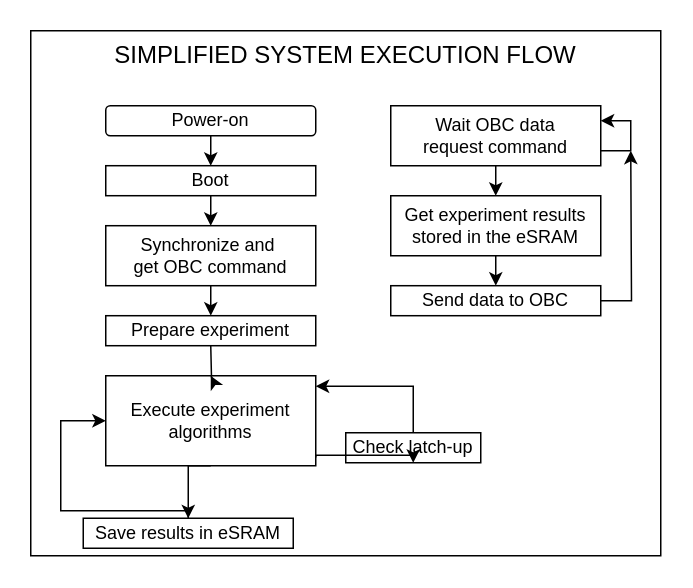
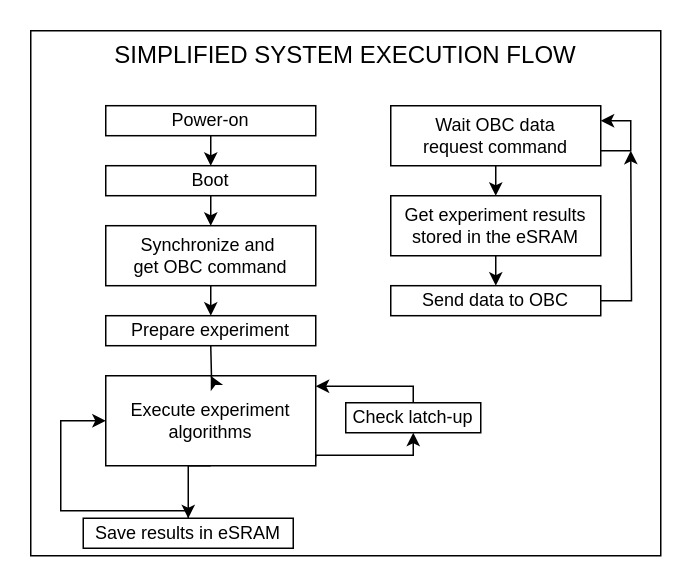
node "Power-on": shape rounded rectangle -> rectangle
node "Check latch-up": moved (413, 448) -> (413, 418)
